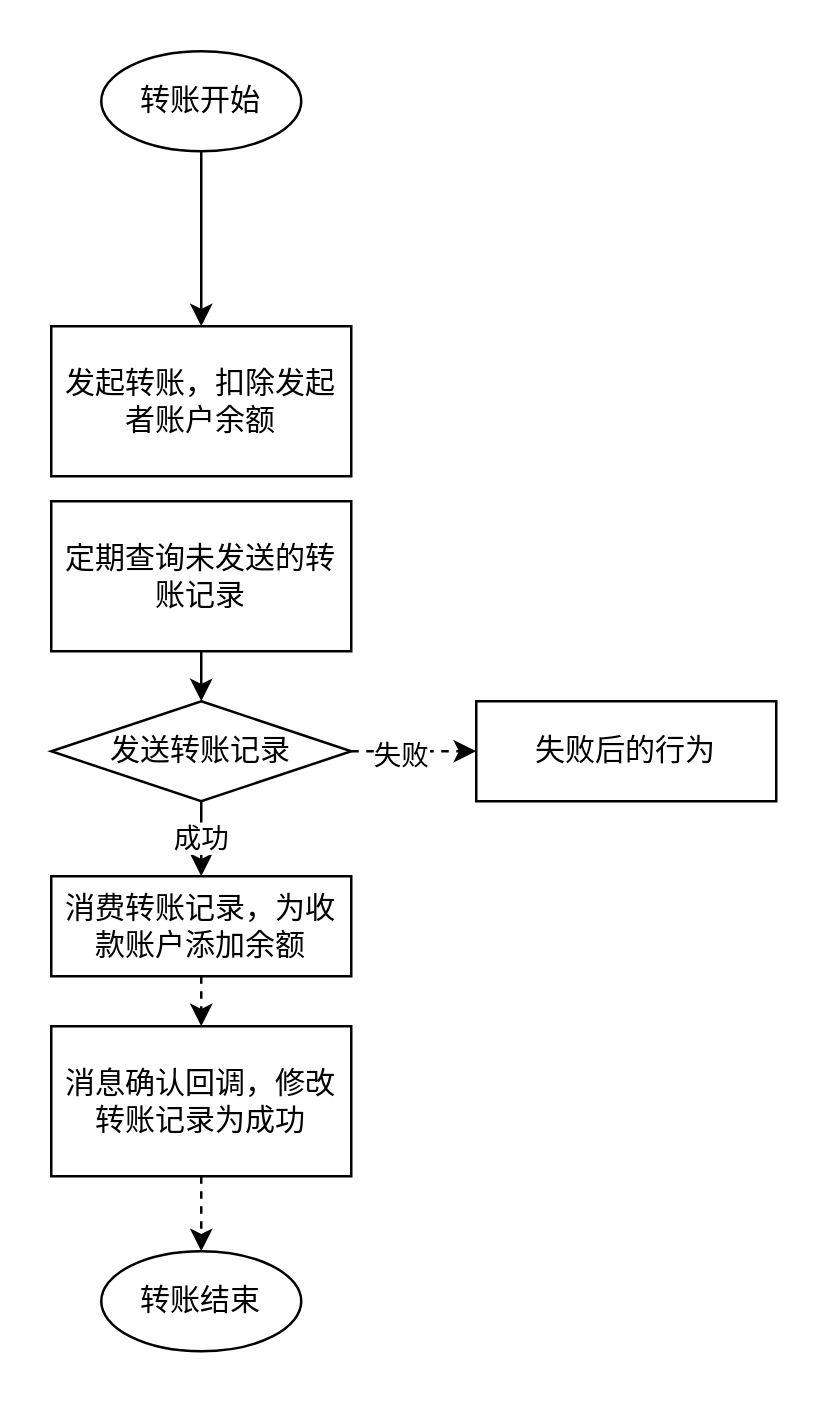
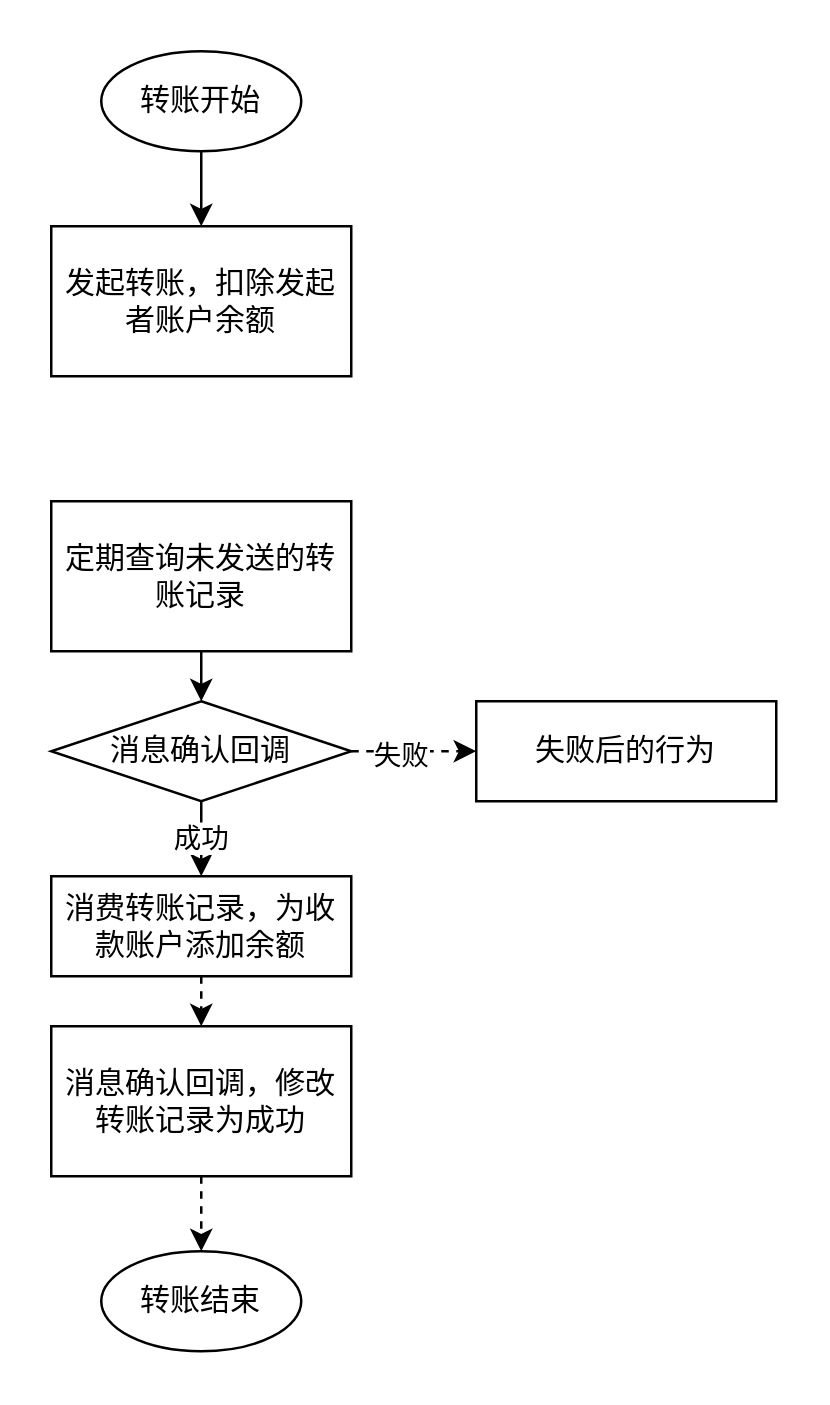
node "发起转账，扣除发起者账户余额": moved (201, 401) -> (201, 301)
node "发送转账记录": label "发送转账记录" -> "消息确认回调"
